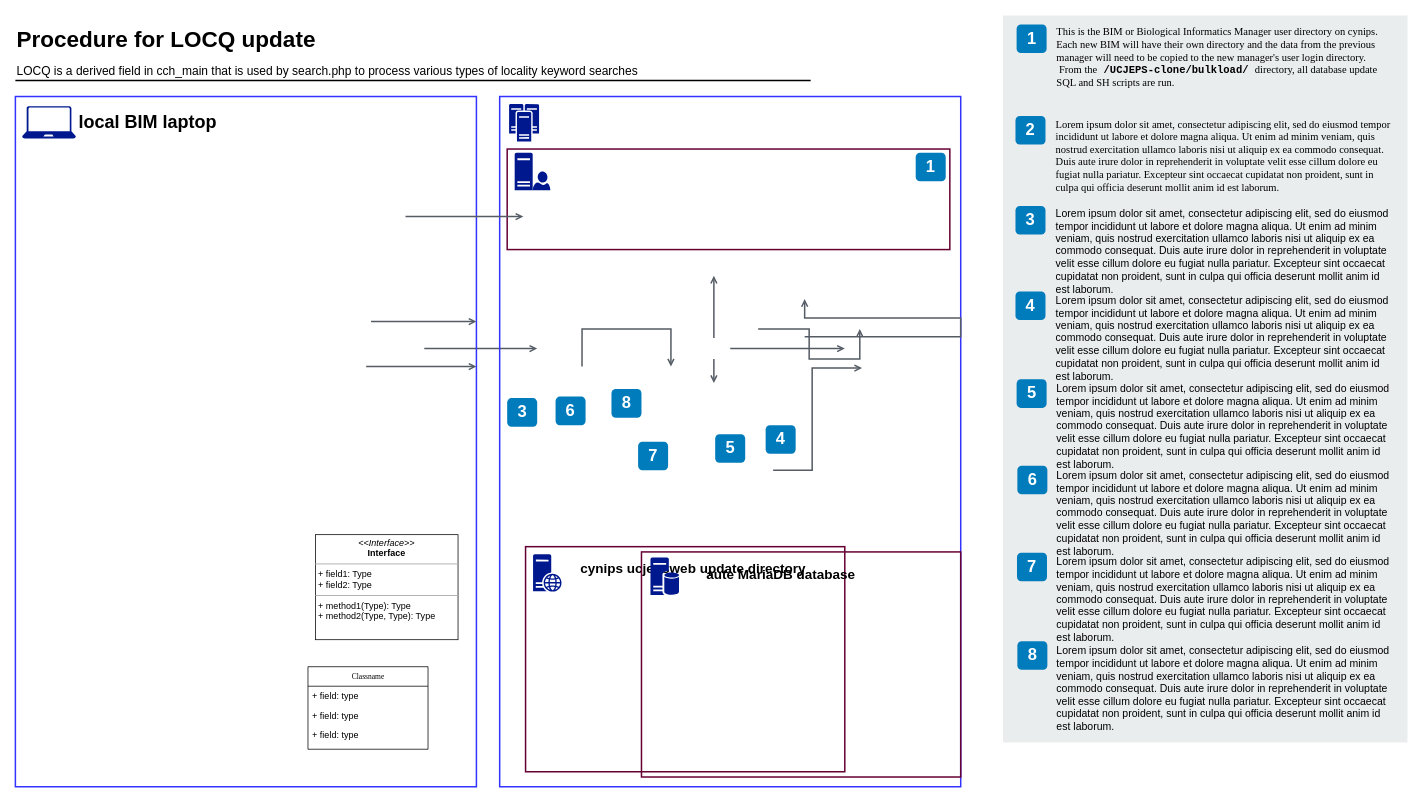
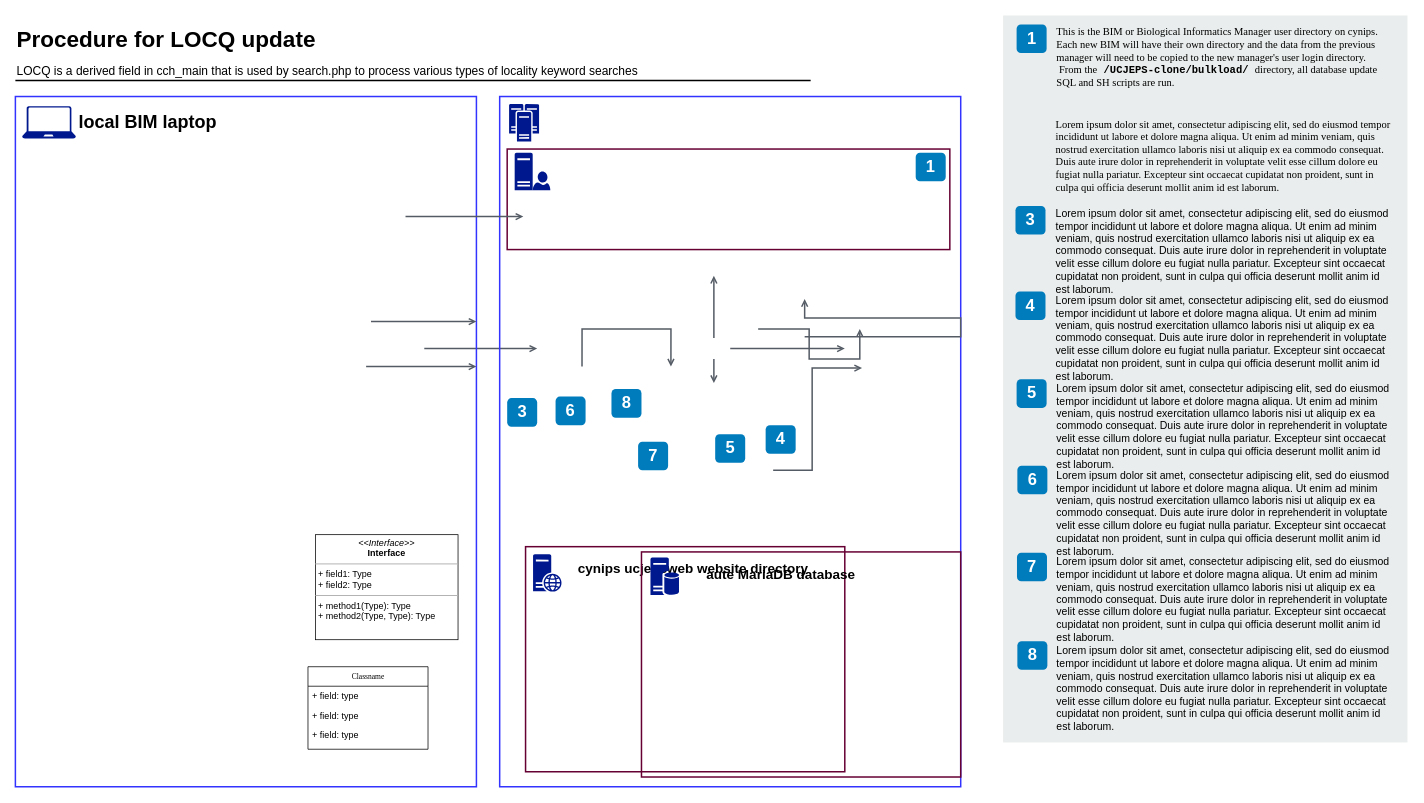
node "2": removed
node "cynips ucjepsweb update directory": label "cynips ucjepsweb update directory" -> "cynips ucjepsweb website directory"
